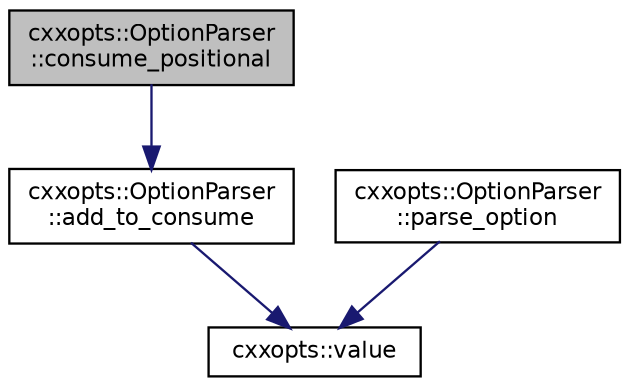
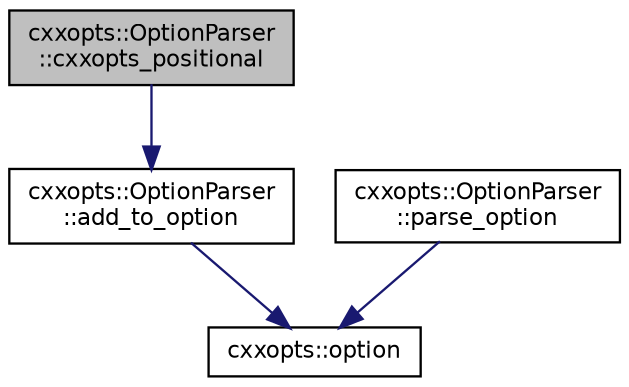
node "cxxopts::OptionParser ::consume_positional": label "cxxopts::OptionParser ::consume_positional" -> "cxxopts::OptionParser ::cxxopts_positional"
node "cxxopts::OptionParser ::add_to_consume": label "cxxopts::OptionParser ::add_to_consume" -> "cxxopts::OptionParser ::add_to_option"
node "cxxopts::value": label "cxxopts::value" -> "cxxopts::option"
